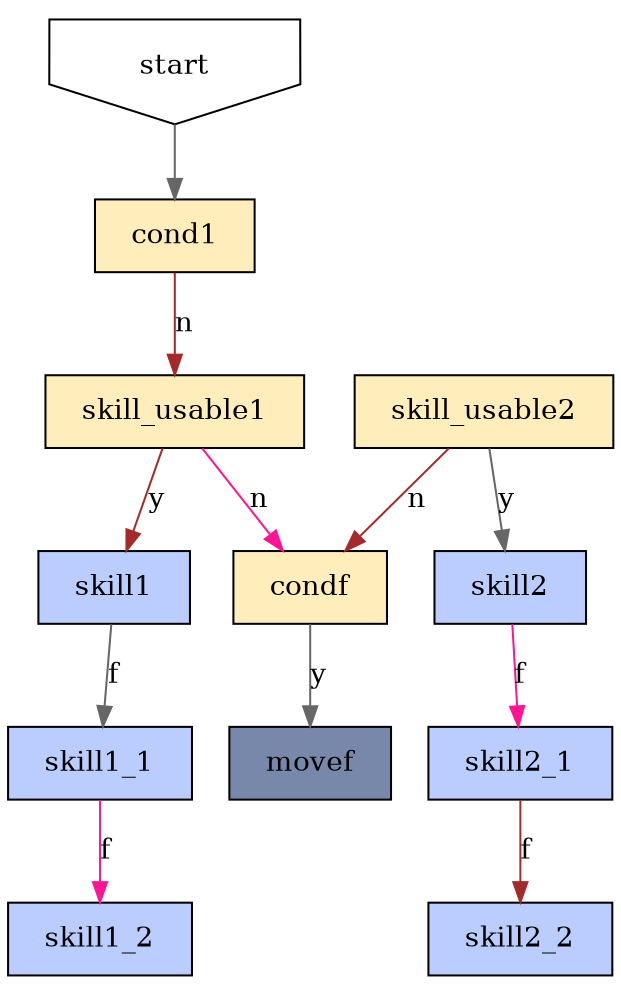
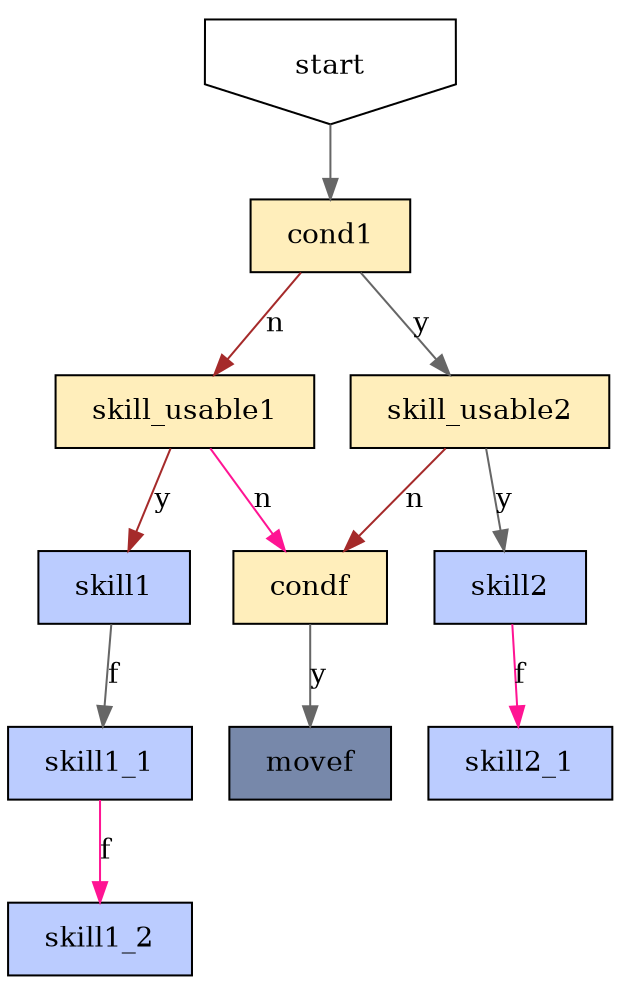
edge "cond1" -> "skill_usable2": added, label "y"
node "skill2_2": removed
